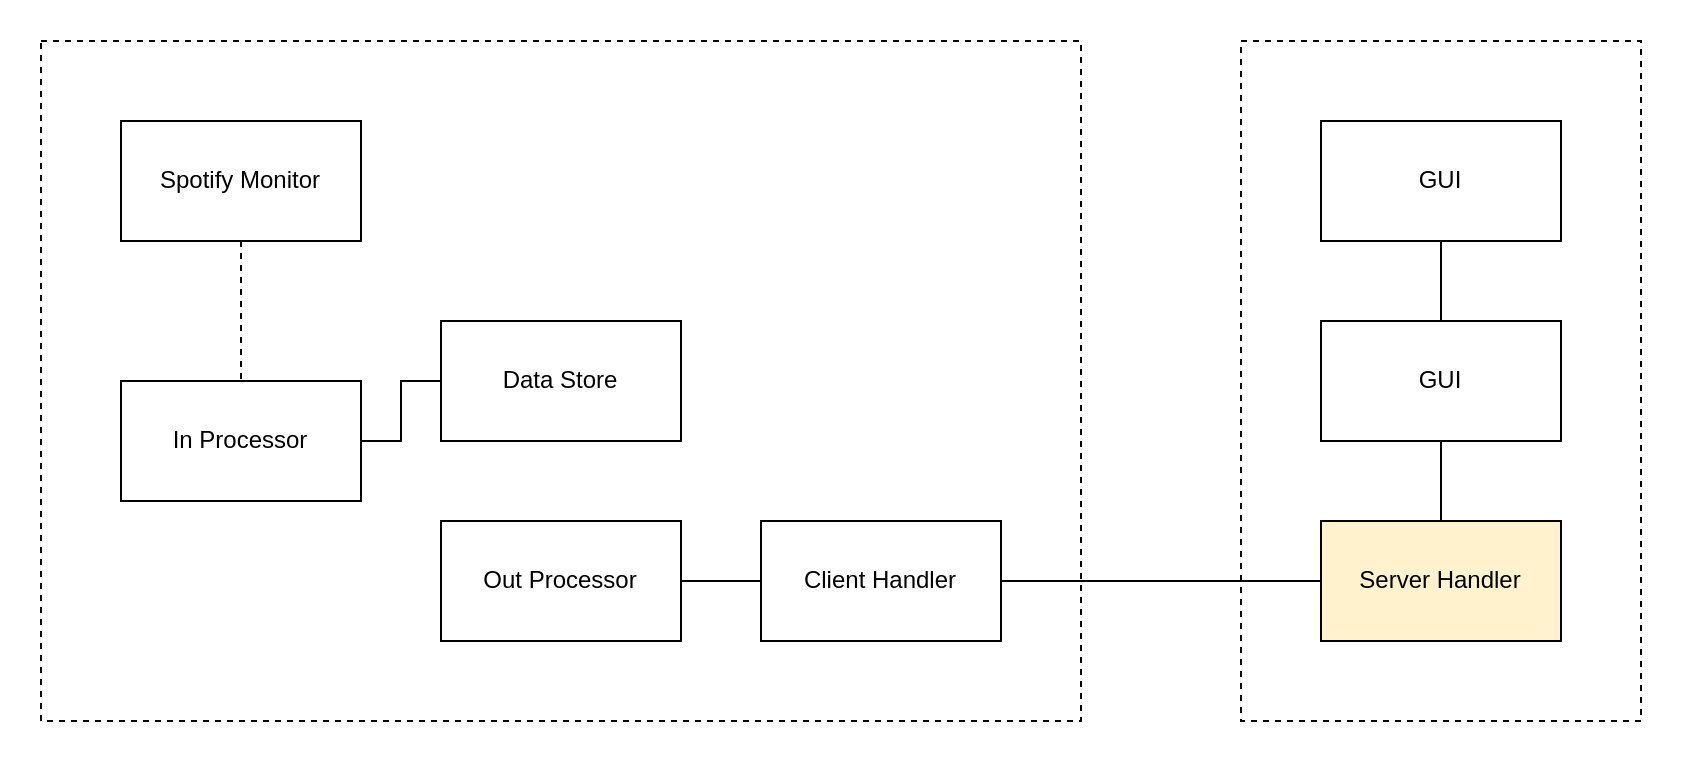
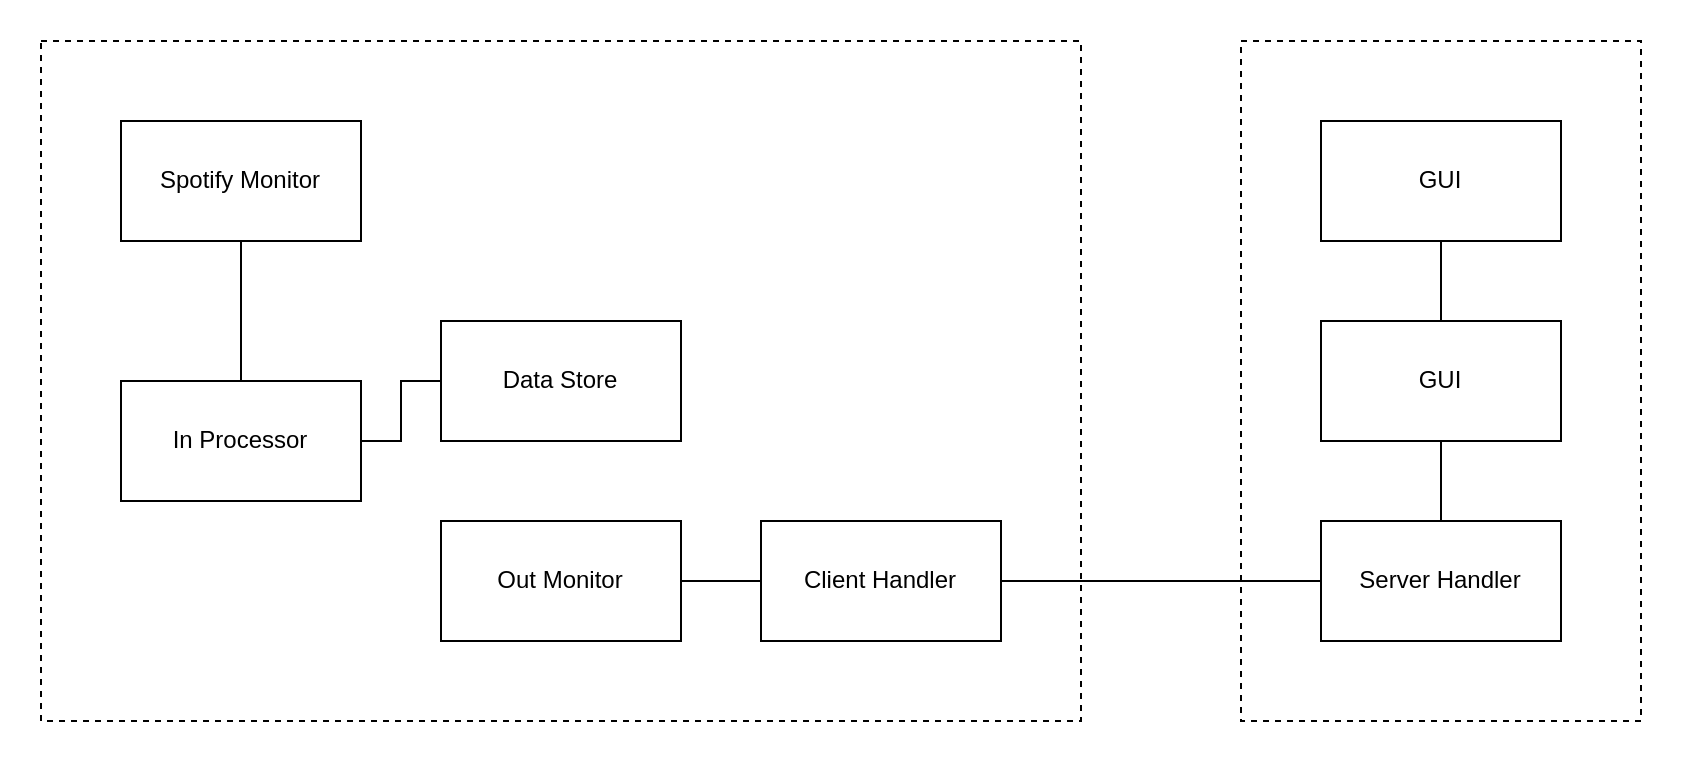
edge "Spotify Monitor" -- "In Processor": style dashed -> solid
node "Out Processor": label "Out Processor" -> "Out Monitor"
node "Server Handler": fillcolor #fff2cc -> #ffffff
